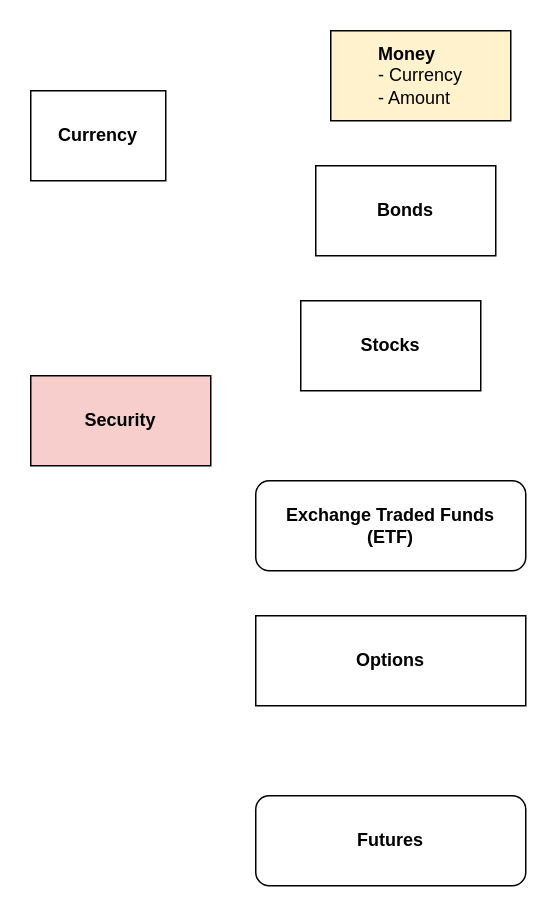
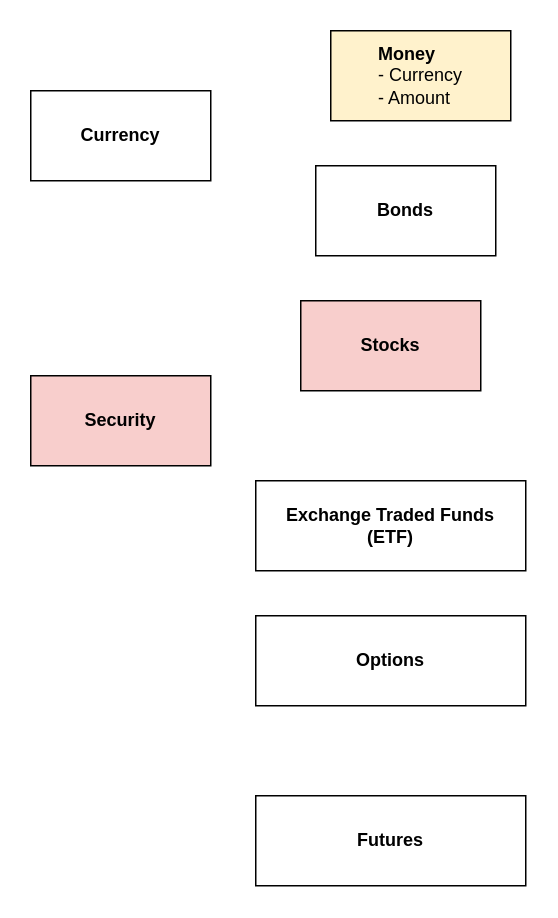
node "Currency": size 135x90 -> 180x90
node "Stocks": fillcolor #ffffff -> #f8cecc
node "Exchange Traded Funds (ETF)": shape rounded rectangle -> rectangle
node "Futures": shape rounded rectangle -> rectangle
